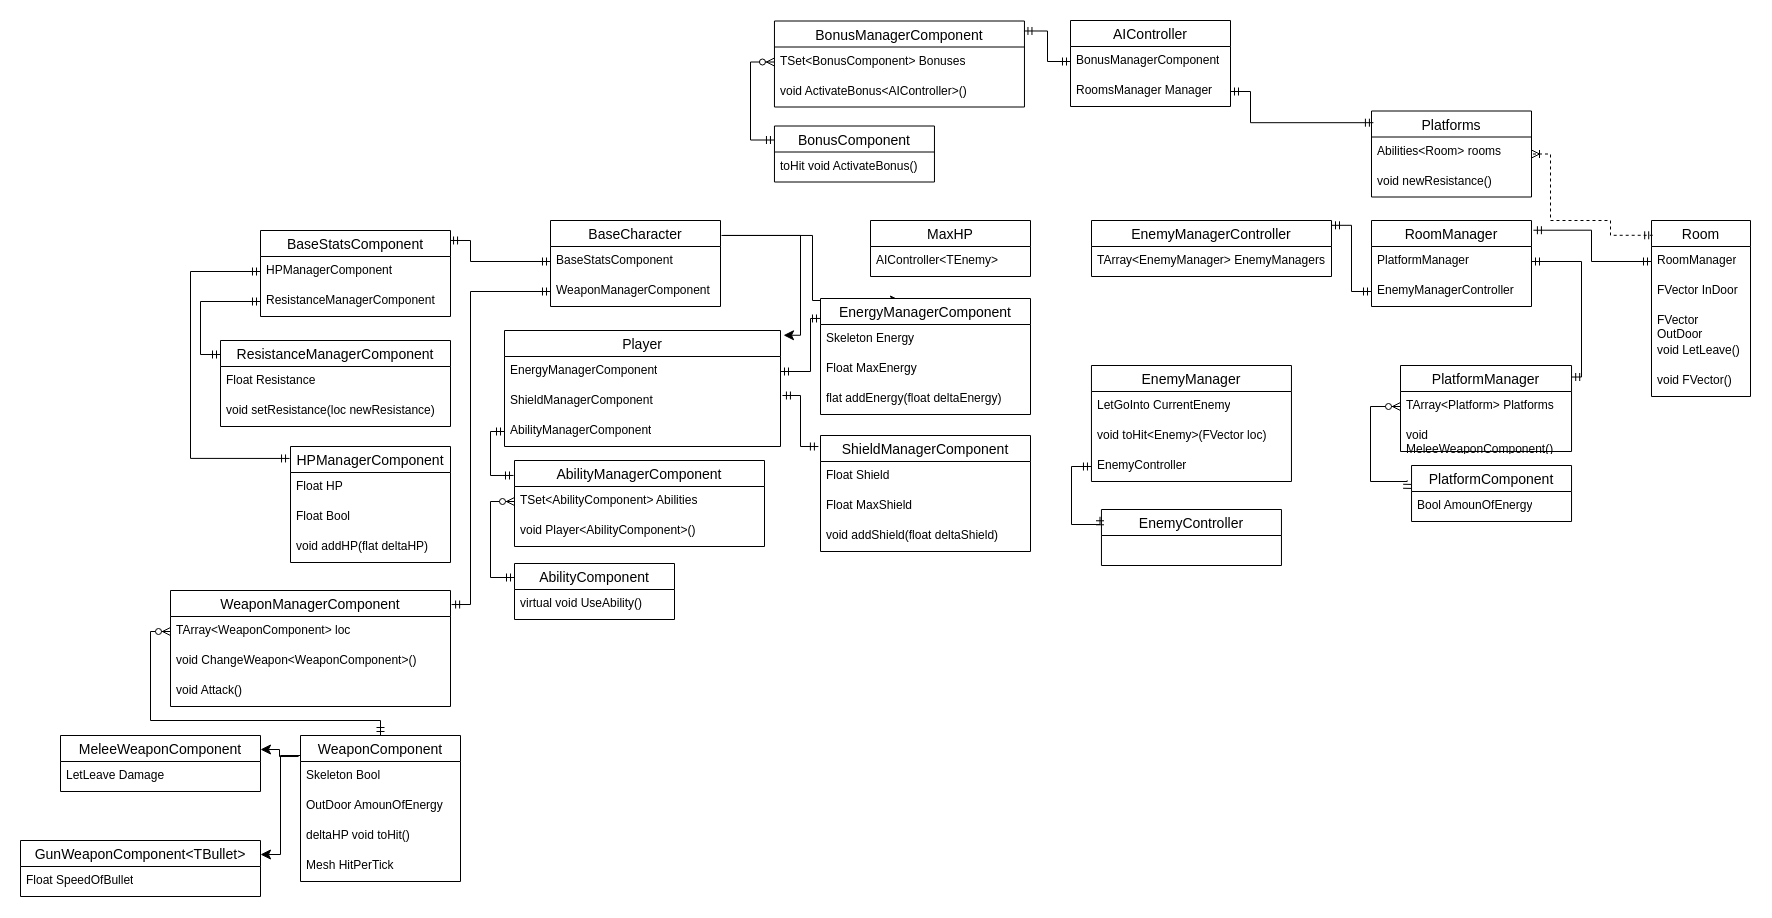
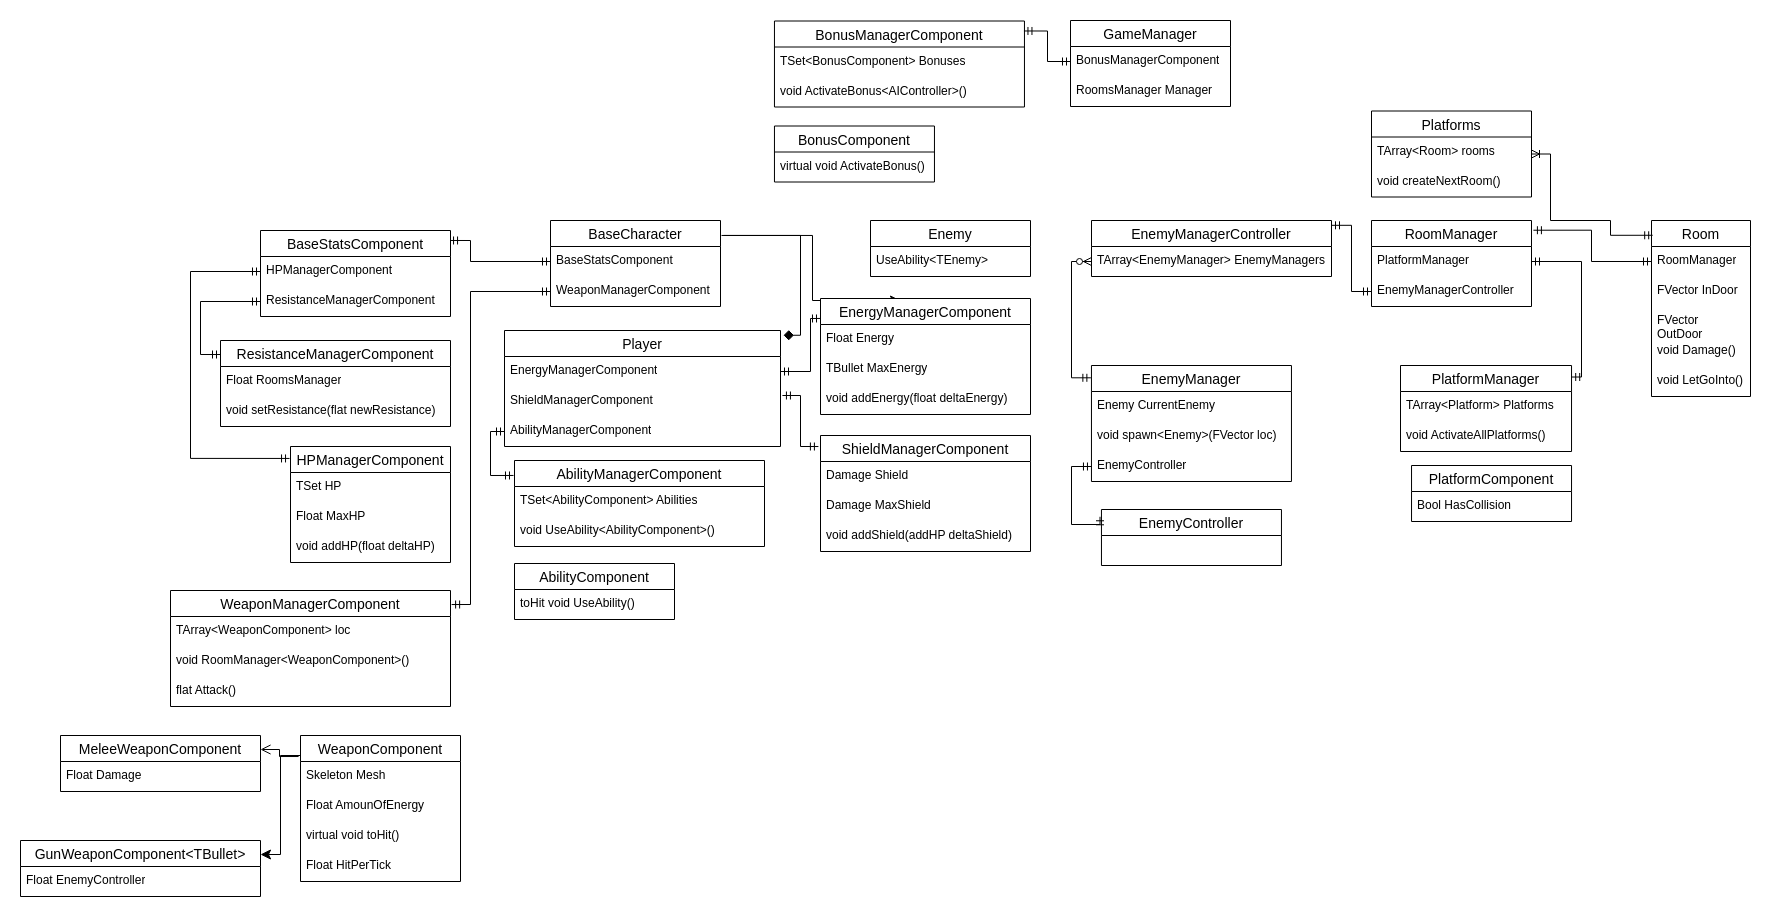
node "AIController": label "AIController" -> "GameManager"
edge "TSet<BonusComponent> Bonuses" -- "BonusComponent": removed
edge "RoomsManager Manager" -- "Platforms": removed
node "Abilities<Room> rooms": label "Abilities<Room> rooms" -> "TArray<Room> rooms"
node "toHit void ActivateBonus()": label "toHit void ActivateBonus()" -> "virtual void ActivateBonus()"
node "void newResistance()": label "void newResistance()" -> "void createNextRoom()"
edge "Platforms" -- "Room": style dashed -> solid
node "MaxHP": label "MaxHP" -> "Enemy"
node "AIController<TEnemy>": label "AIController<TEnemy>" -> "UseAbility<TEnemy>"
edge "TArray<EnemyManager> EnemyManagers" -- "EnemyManager": added
edge "BaseCharacter" -> "Player": arrowhead classic -> diamond
node "Skeleton Energy": label "Skeleton Energy" -> "Float Energy"
node "void LetLeave()": label "void LetLeave()" -> "void Damage()"
node "Float MaxEnergy": label "Float MaxEnergy" -> "TBullet MaxEnergy"
node "Float Resistance": label "Float Resistance" -> "Float RoomsManager"
node "void FVector()": label "void FVector()" -> "void LetGoInto()"
node "flat addEnergy(float deltaEnergy)": label "flat addEnergy(float deltaEnergy)" -> "void addEnergy(float deltaEnergy)"
node "LetGoInto CurrentEnemy": label "LetGoInto CurrentEnemy" -> "Enemy CurrentEnemy"
node "void setResistance(loc newResistance)": label "void setResistance(loc newResistance)" -> "void setResistance(flat newResistance)"
node "void toHit<Enemy>(FVector loc)": label "void toHit<Enemy>(FVector loc)" -> "void spawn<Enemy>(FVector loc)"
node "void MeleeWeaponComponent()": label "void MeleeWeaponComponent()" -> "void ActivateAllPlatforms()"
edge "TArray<Platform> Platforms" -- "PlatformComponent": removed
node "Float Shield": label "Float Shield" -> "Damage Shield"
node "Float HP": label "Float HP" -> "TSet HP"
node "Float MaxShield": label "Float MaxShield" -> "Damage MaxShield"
node "Bool AmounOfEnergy": label "Bool AmounOfEnergy" -> "Bool HasCollision"
node "Float Bool": label "Float Bool" -> "Float MaxHP"
node "void Player<AbilityComponent>()": label "void Player<AbilityComponent>()" -> "void UseAbility<AbilityComponent>()"
node "void addShield(float deltaShield)": label "void addShield(float deltaShield)" -> "void addShield(addHP deltaShield)"
edge "TSet<AbilityComponent> Abilities" -- "AbilityComponent": removed
node "void addHP(flat deltaHP)": label "void addHP(flat deltaHP)" -> "void addHP(float deltaHP)"
node "virtual void UseAbility()": label "virtual void UseAbility()" -> "toHit void UseAbility()"
node "void ChangeWeapon<WeaponComponent>()": label "void ChangeWeapon<WeaponComponent>()" -> "void RoomManager<WeaponComponent>()"
node "void Attack()": label "void Attack()" -> "flat Attack()"
edge "TArray<WeaponComponent> loc" -- "WeaponComponent": removed
edge "WeaponComponent" -> "MeleeWeaponComponent": arrowhead classic -> open
node "LetLeave Damage": label "LetLeave Damage" -> "Float Damage"
node "Skeleton Bool": label "Skeleton Bool" -> "Skeleton Mesh"
node "OutDoor AmounOfEnergy": label "OutDoor AmounOfEnergy" -> "Float AmounOfEnergy"
node "deltaHP void toHit()": label "deltaHP void toHit()" -> "virtual void toHit()"
node "Mesh HitPerTick": label "Mesh HitPerTick" -> "Float HitPerTick"
node "Float SpeedOfBullet": label "Float SpeedOfBullet" -> "Float EnemyController"
